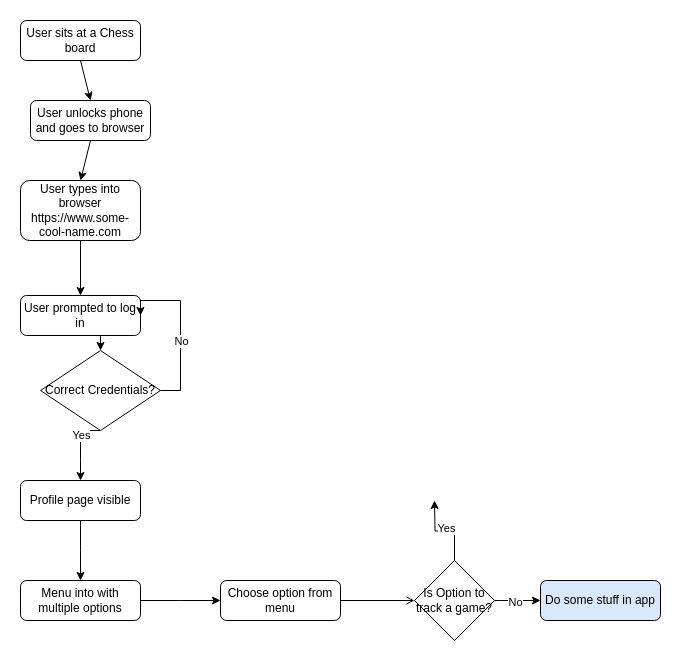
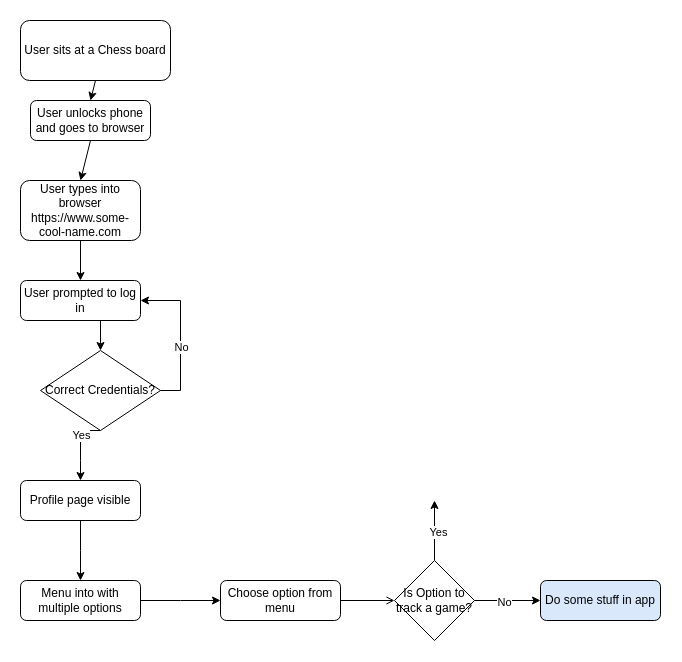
node "User sits at a Chess board": size 120x40 -> 150x60
node "User prompted to log in": moved (81, 316) -> (81, 301)
node "Is Option to track a game?": moved (455, 601) -> (435, 601)
